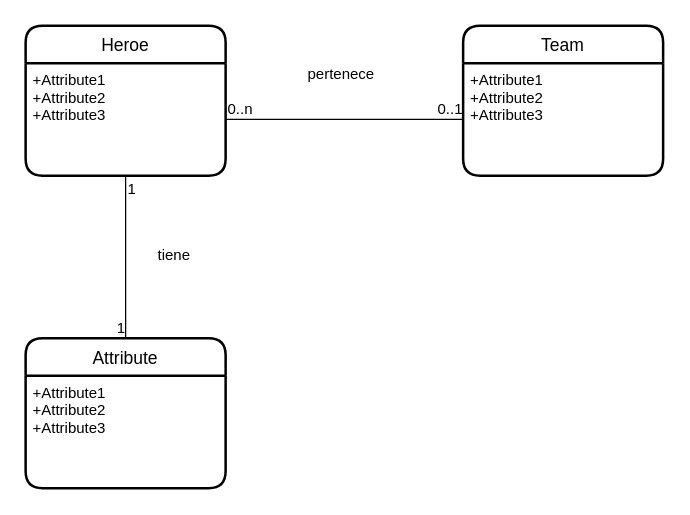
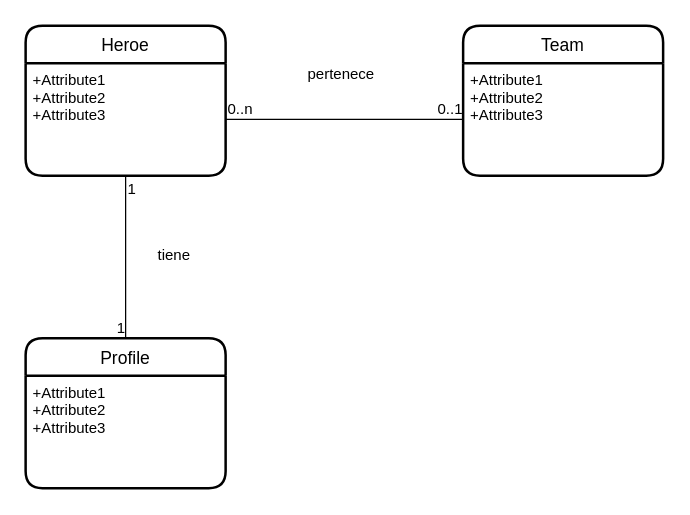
node "Attribute": label "Attribute" -> "Profile"
